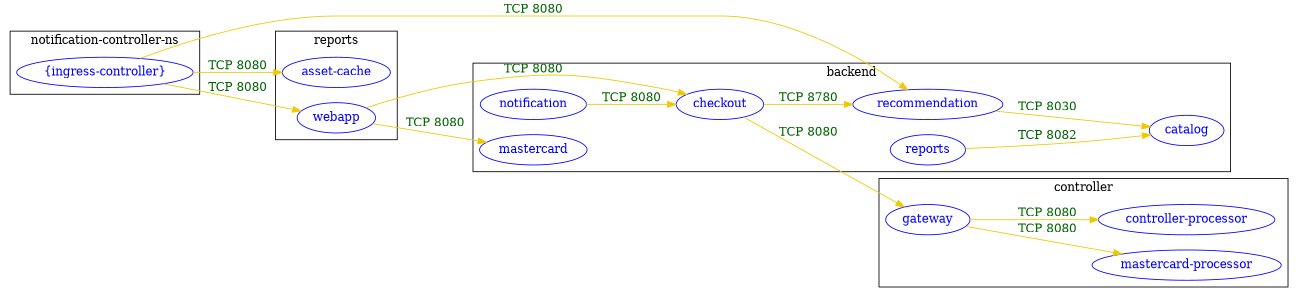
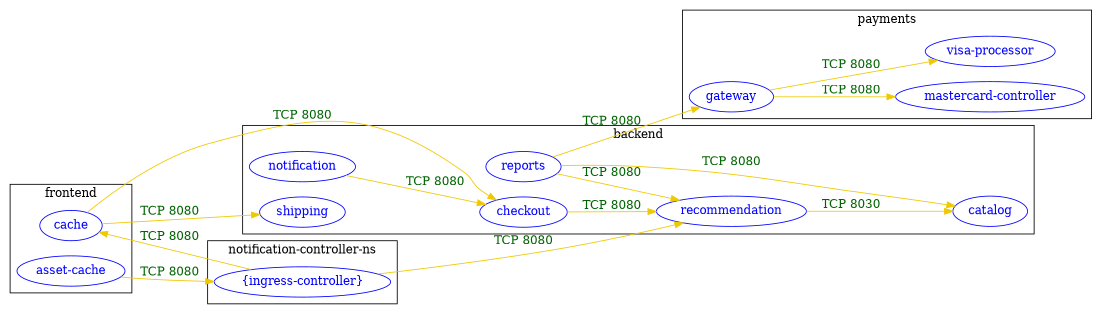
cluster "reports": label "reports" -> "frontend"
edge "{ingress-controller}" -> "asset-cache": reversed
edge "checkout" -> "recommendation": label "TCP 8780" -> "TCP 8080"
node "webapp": label "webapp" -> "cache"
edge "reports" -> "catalog": label "TCP 8082" -> "TCP 8080"
node "mastercard": label "mastercard" -> "shipping"
edge "checkout" -> "gateway": now "reports" -> "gateway"
edge "reports" -> "recommendation": added, label "TCP 8080"
cluster "controller": label "controller" -> "payments"
node "controller-processor": label "controller-processor" -> "visa-processor"
node "mastercard-processor": label "mastercard-processor" -> "mastercard-controller"
